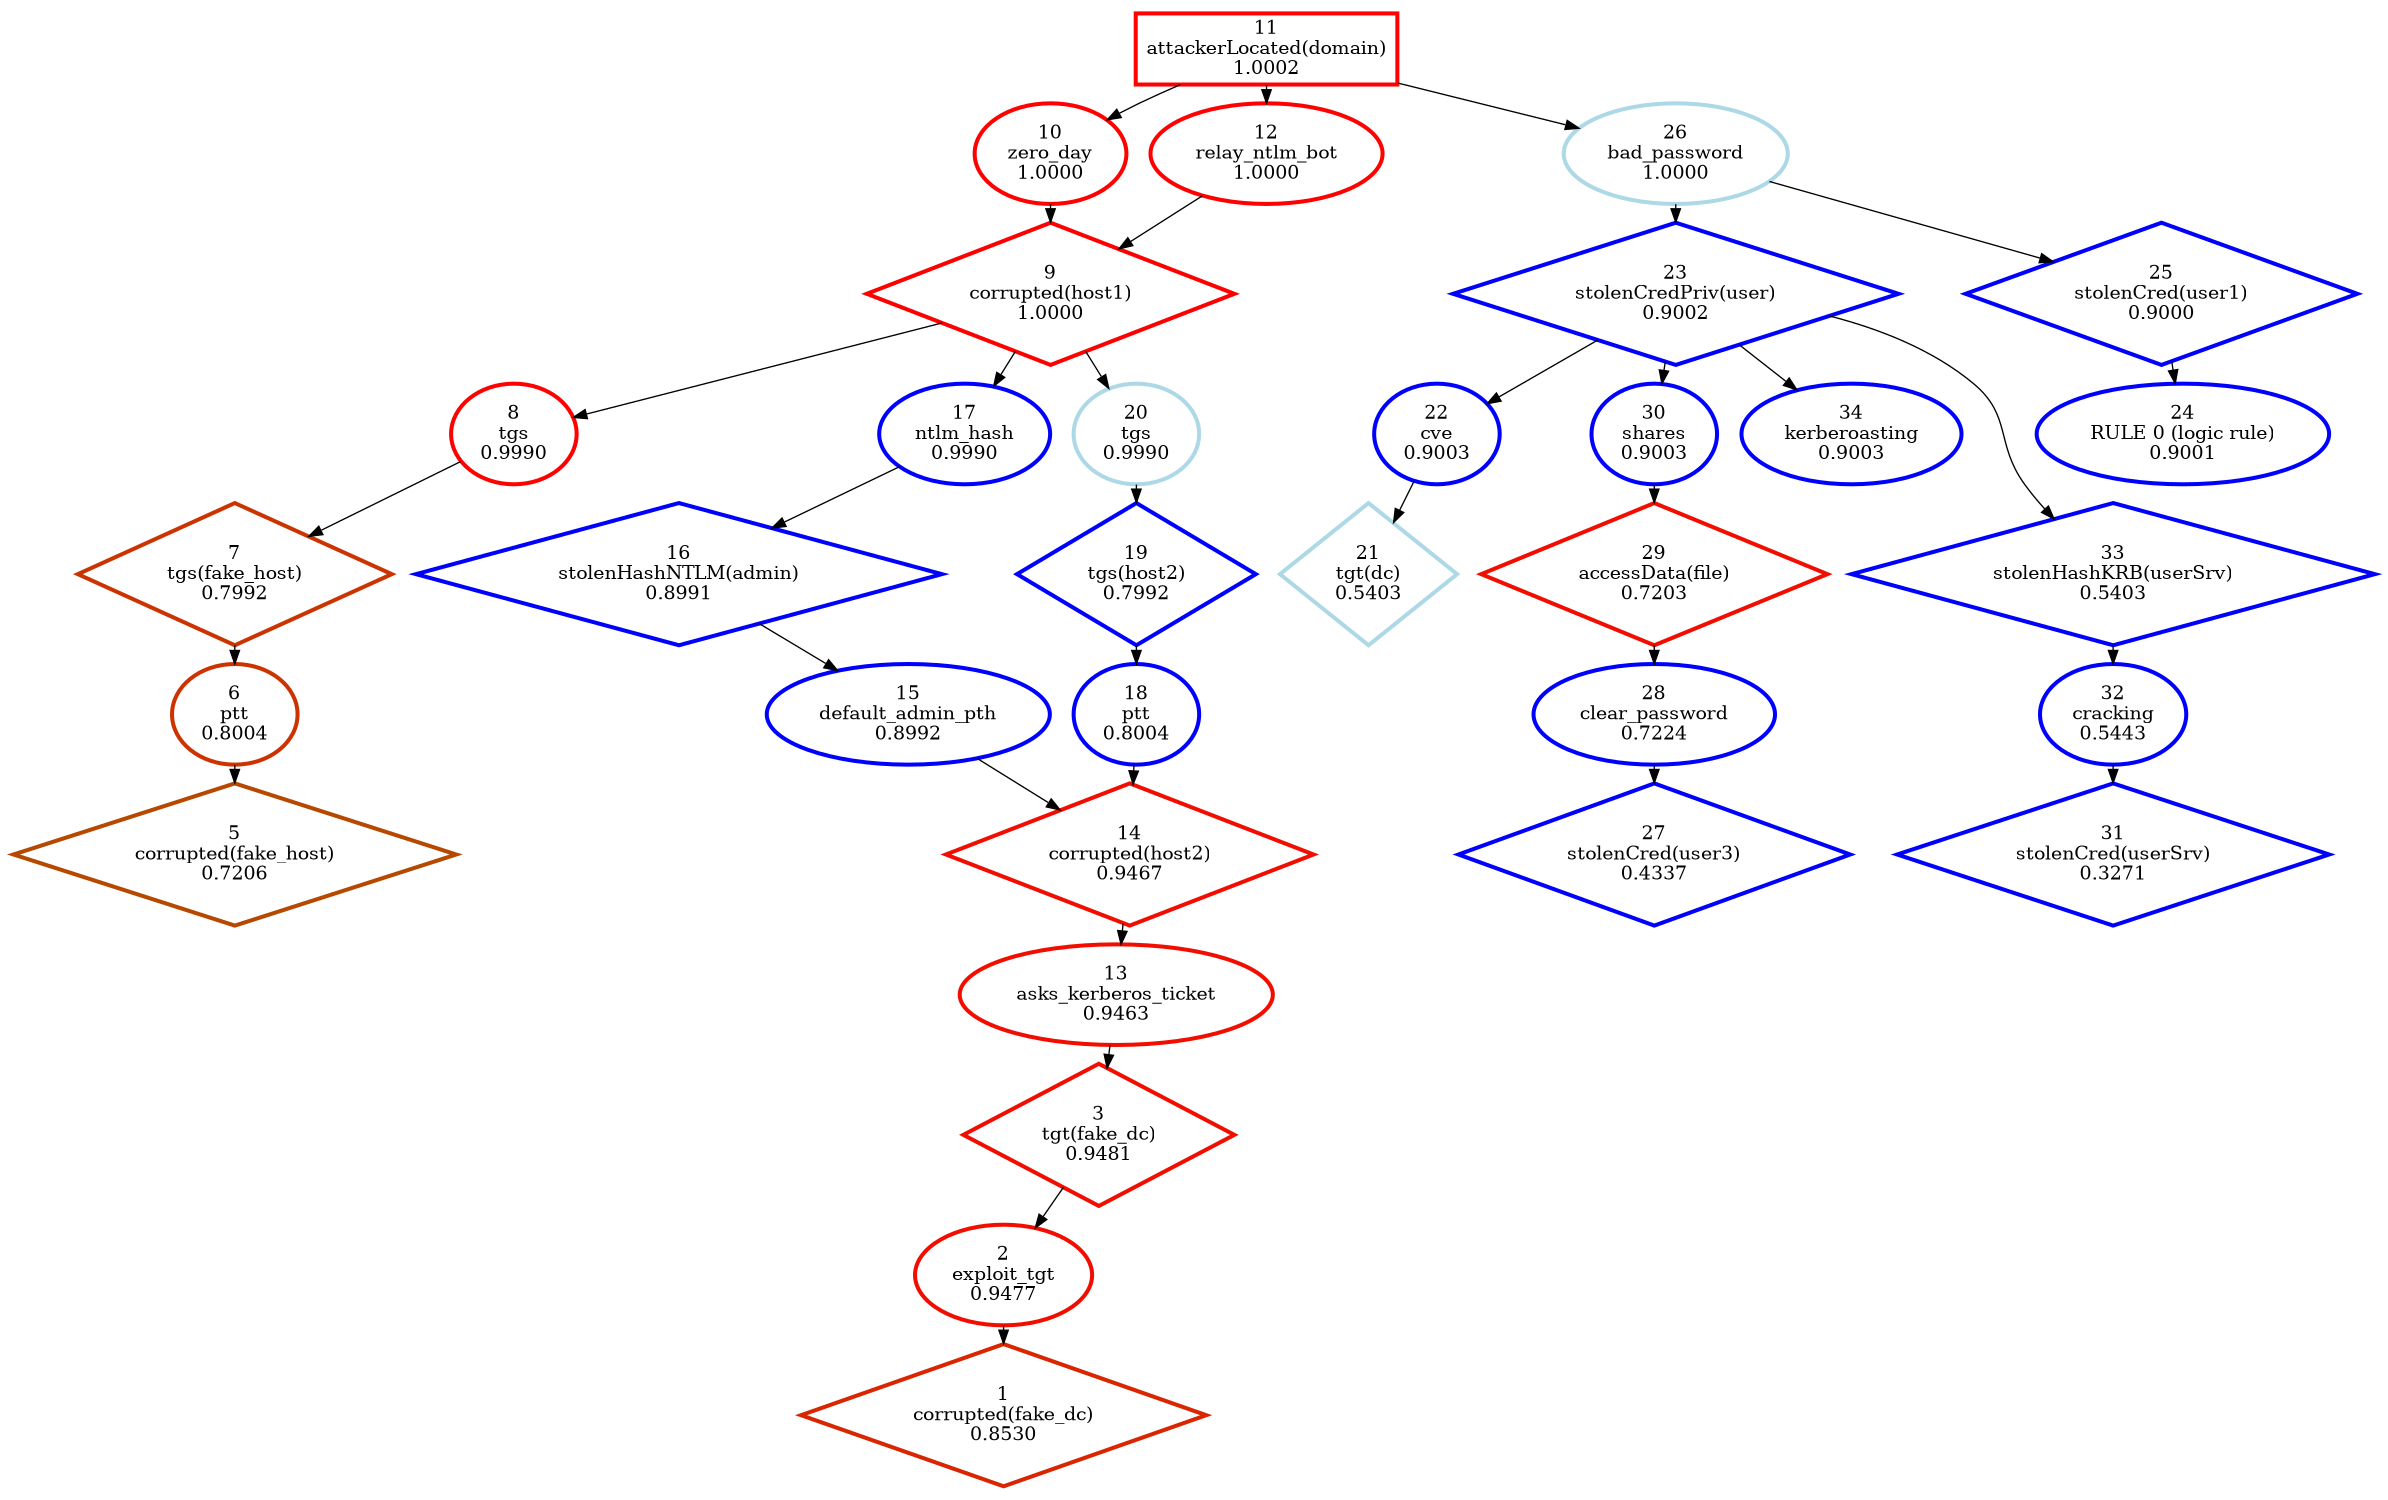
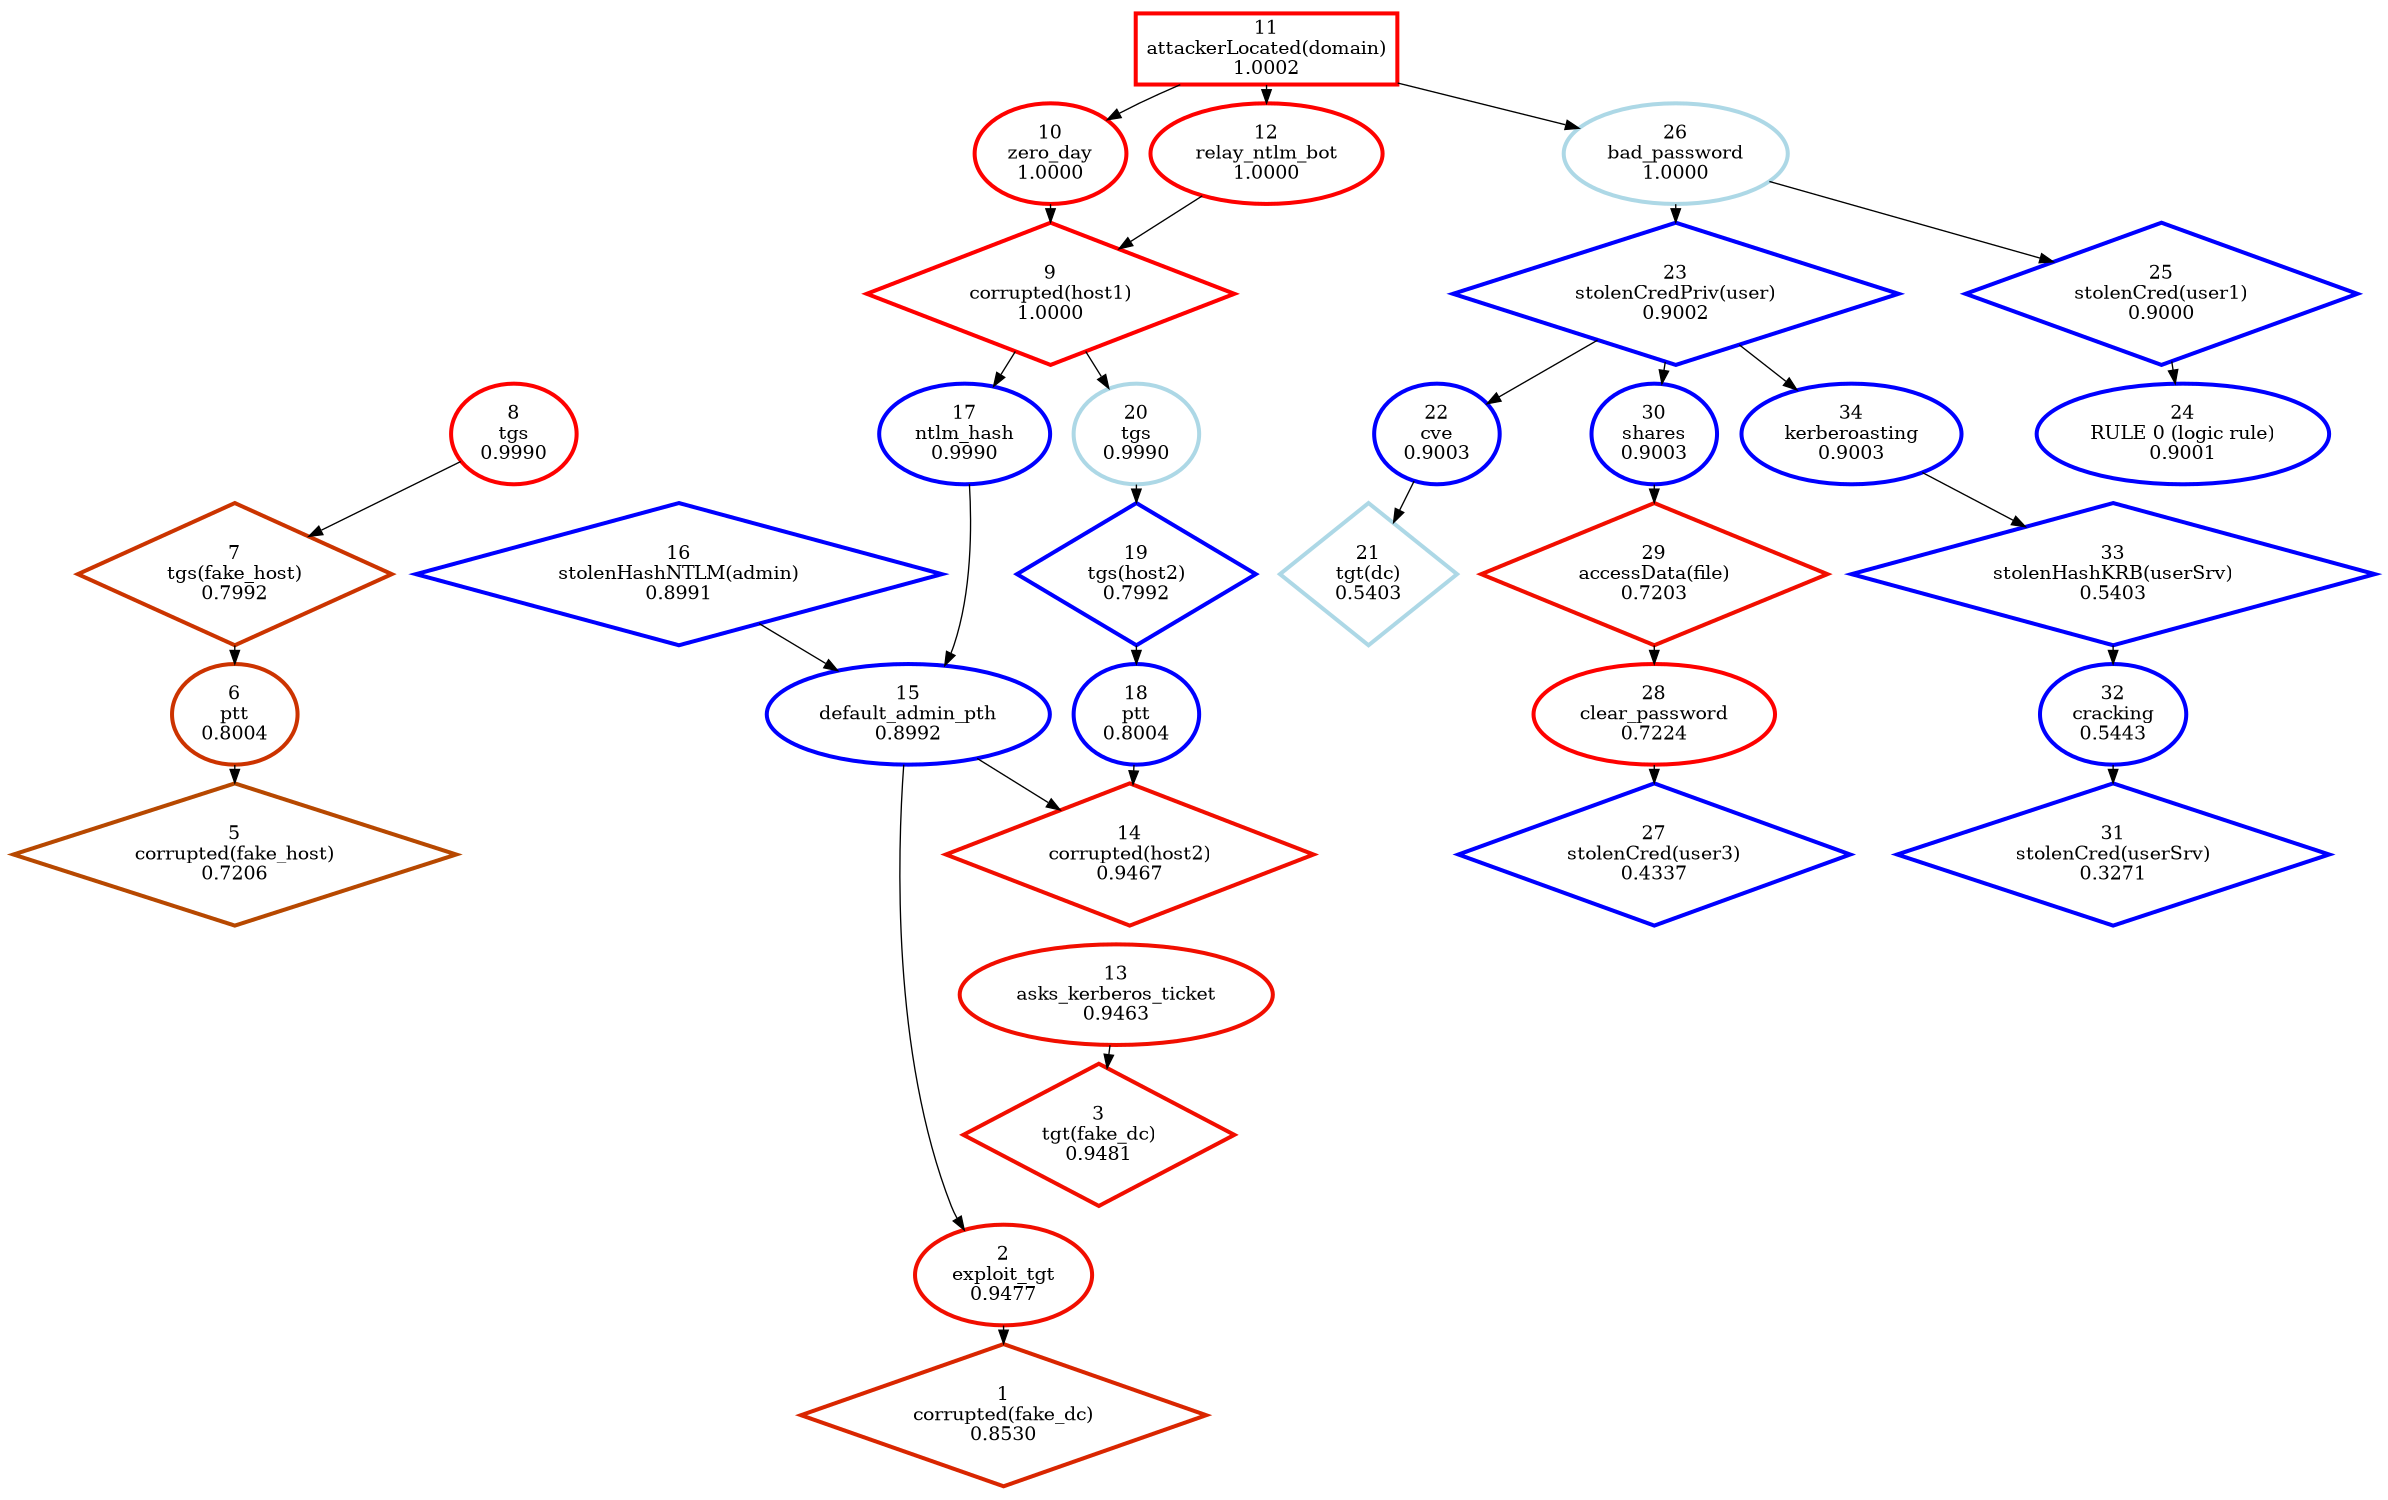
edge "9 corrupted(host1) 1.0000" -> "8 tgs 0.9990": removed
edge "23 stolenCredPriv(user) 0.9002" -> "33 stolenHashKRB(userSrv) 0.5403": now "34 kerberoasting 0.9003" -> "33 stolenHashKRB(userSrv) 0.5403"
edge "17 ntlm_hash 0.9990" -> "16 stolenHashNTLM(admin) 0.8991": now "17 ntlm_hash 0.9990" -> "15 default_admin_pth 0.8992"
node "28 clear_password 0.7224": color blue -> #fe0100
edge "14 corrupted(host2) 0.9467" -> "13 asks_kerberos_ticket 0.9463": removed
edge "3 tgt(fake_dc) 0.9481" -> "2 exploit_tgt 0.9477": now "15 default_admin_pth 0.8992" -> "2 exploit_tgt 0.9477"
